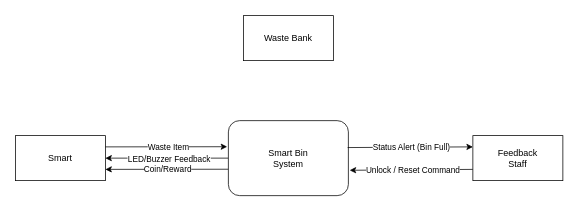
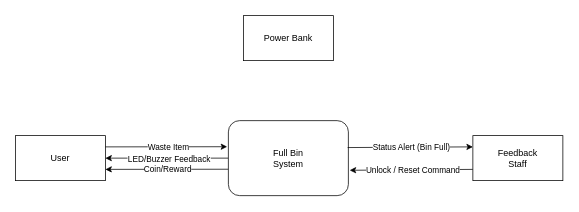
node "Waste Bank": label "Waste Bank" -> "Power Bank"
node "Smart": label "Smart" -> "User"
node "Smart Bin System": label "Smart Bin System" -> "Full Bin System"
